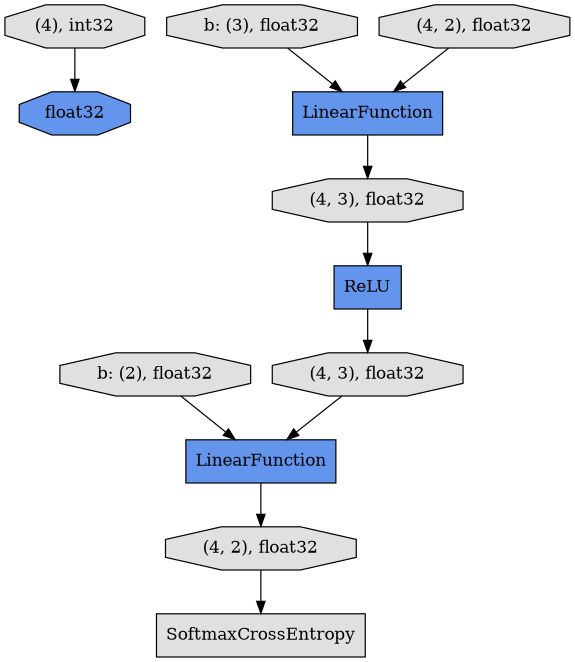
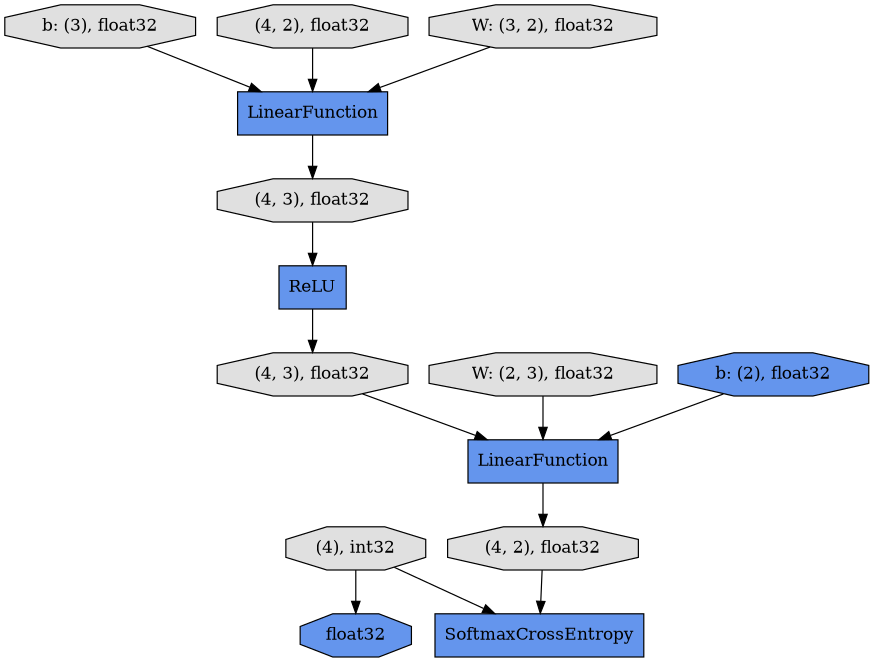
node "W: (3, 2), float32": added
node "b: (2), float32": fillcolor #e0e0e0 -> #6495ed
node "W: (2, 3), float32": added
edge "(4), int32" -> "SoftmaxCrossEntropy": added
node "SoftmaxCrossEntropy": fillcolor #e0e0e0 -> #6495ed
